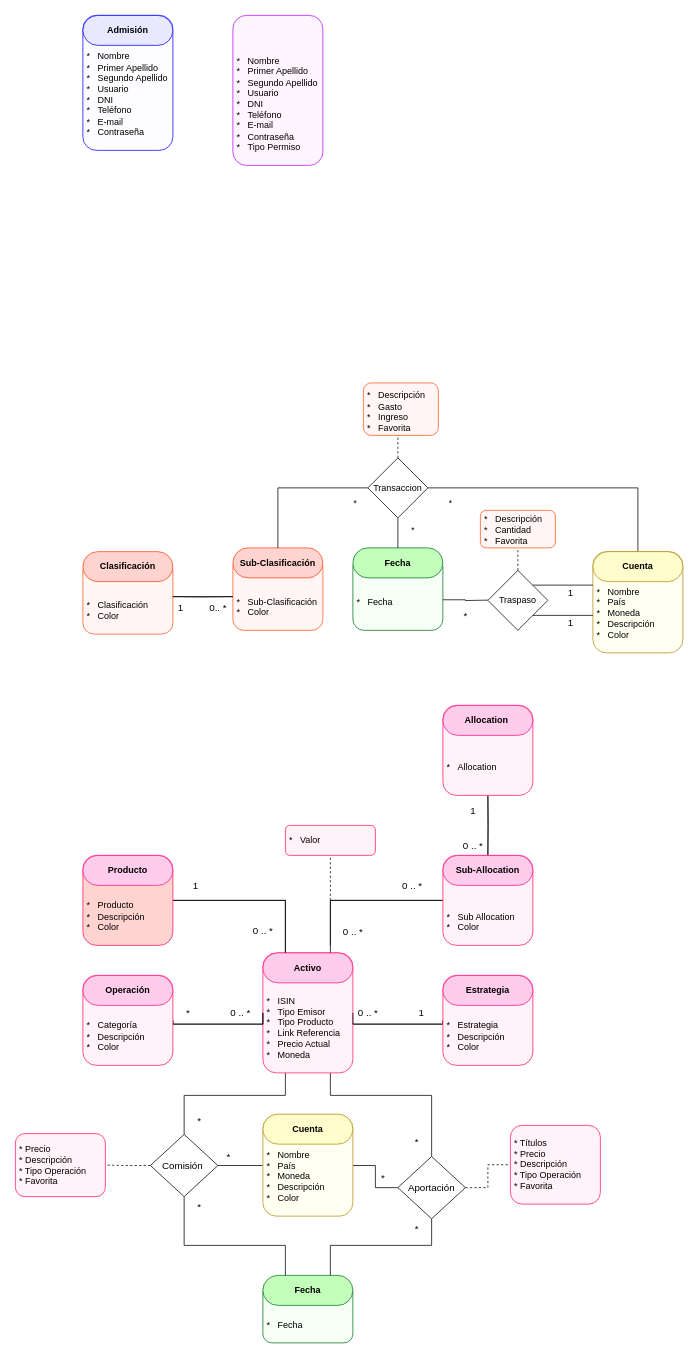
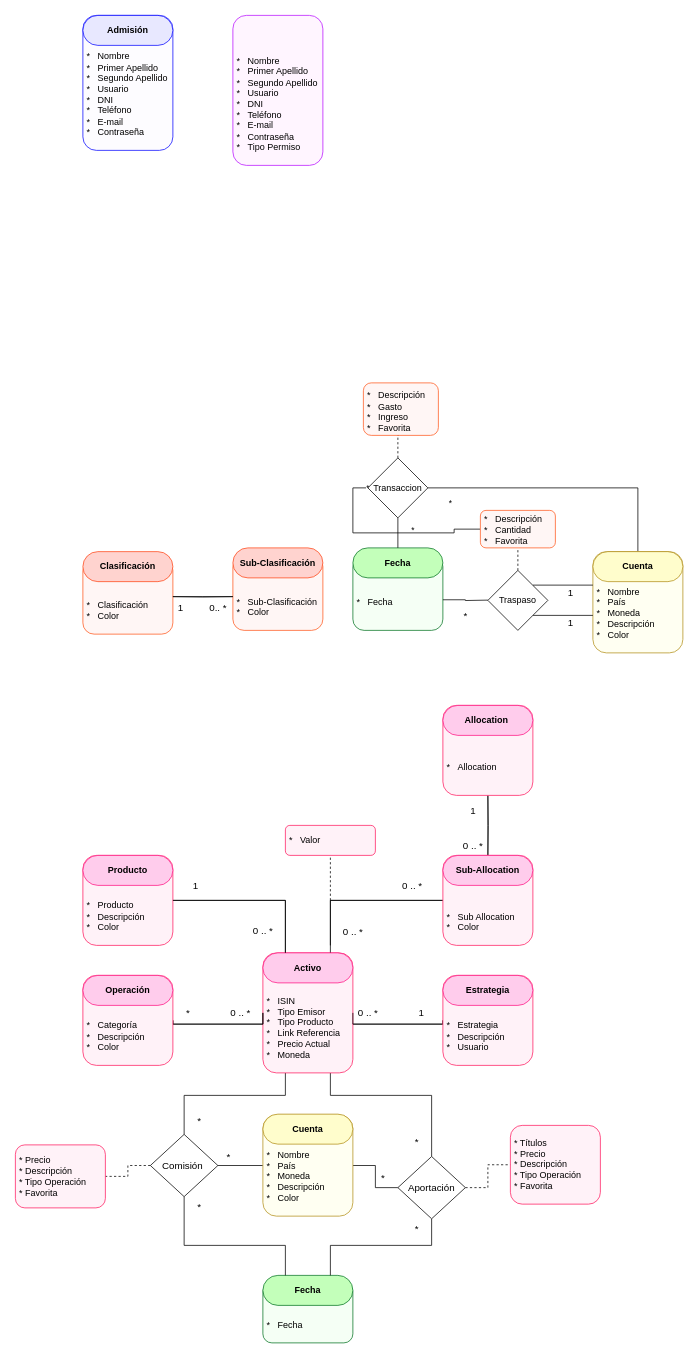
edge "Transaccion" -- "Sub-Clasificación": now "Transaccion" -- "* Descripción * Cantidad * Favorita"
node "* Producto * Descripción * Color": fillcolor #ffd3cf -> #fff2f8
node "* Estrategia * Descripción * Color": label "* Estrategia * Descripción * Color" -> "* Estrategia * Descripción * Usuario"
node "* Precio * Descripción * Tipo Operación * Favorita": moved (60, 1165) -> (60, 1176)
